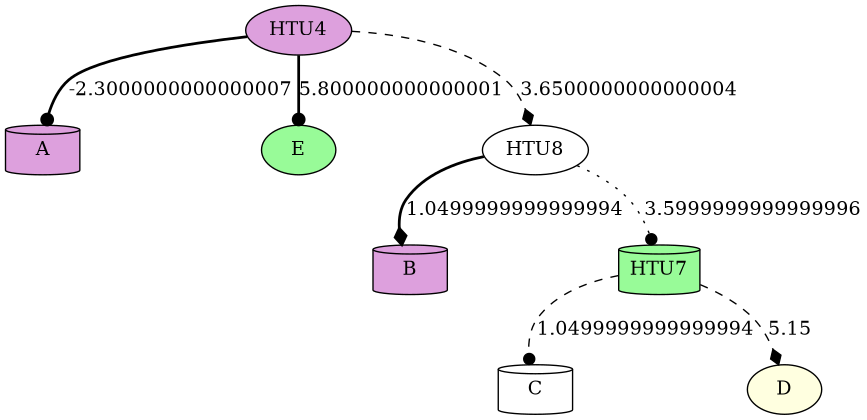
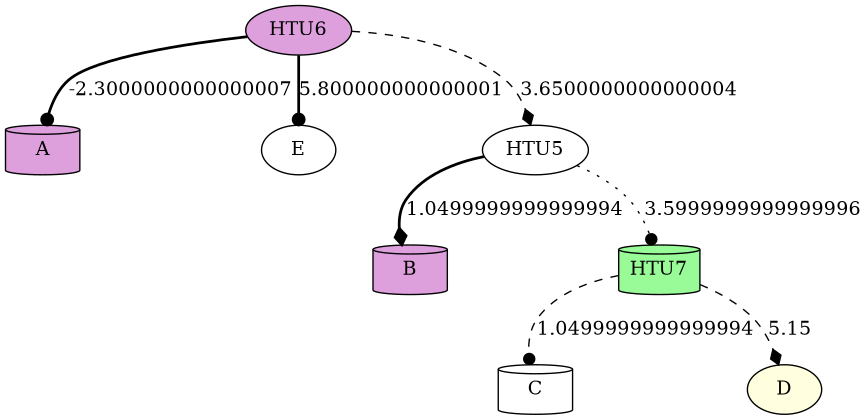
node "HTU4": label "HTU4" -> "HTU6"
node "E": fillcolor palegreen -> white
node "HTU8": label "HTU8" -> "HTU5"
